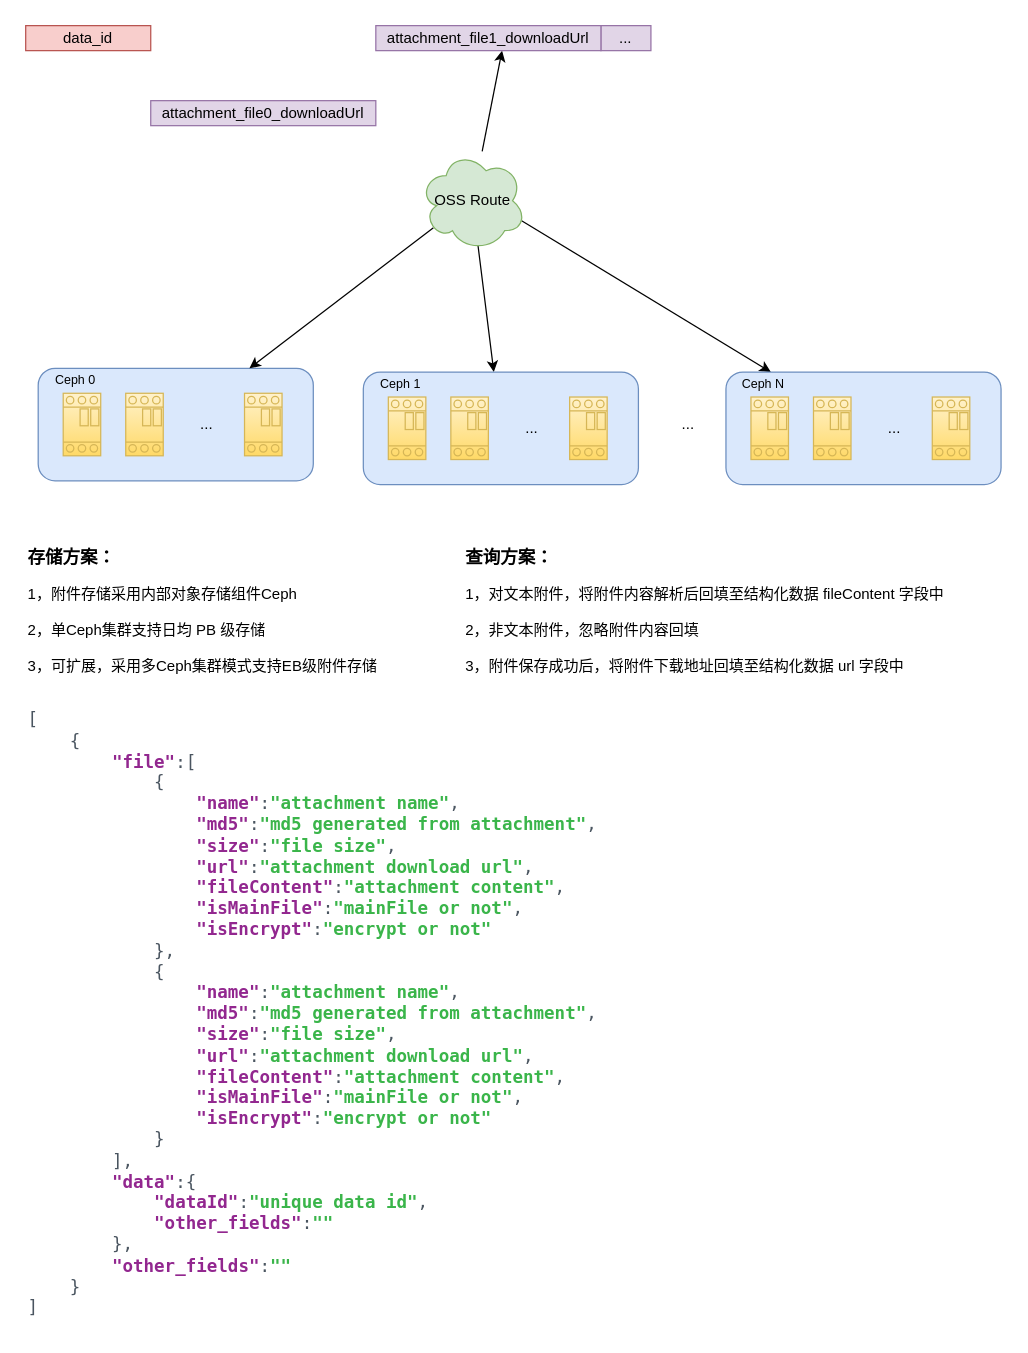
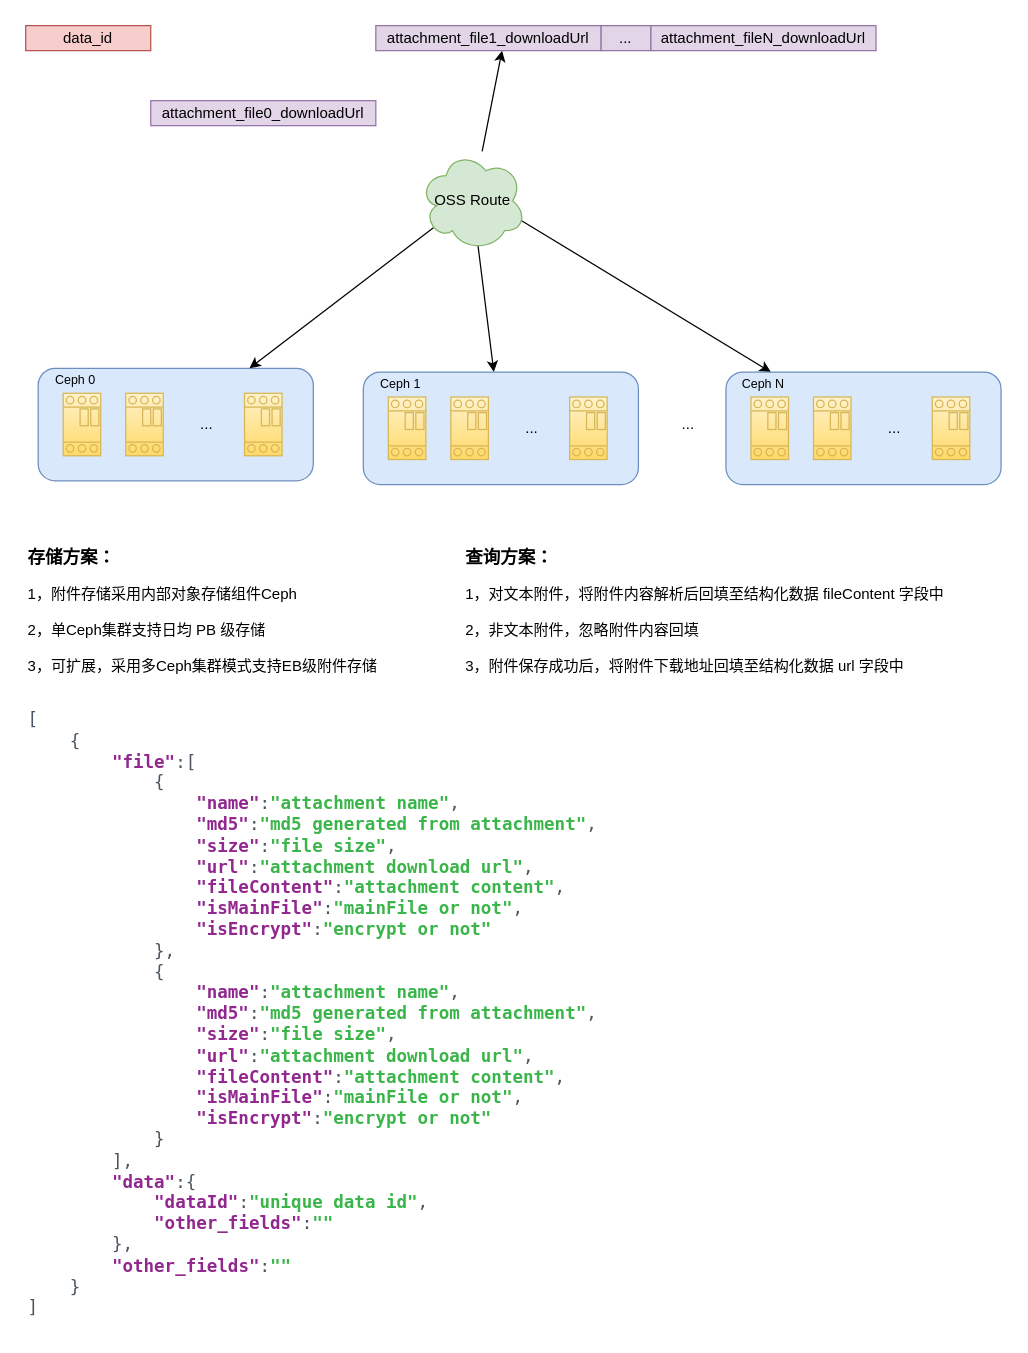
node "attachment_fileN_downloadUrl": added
